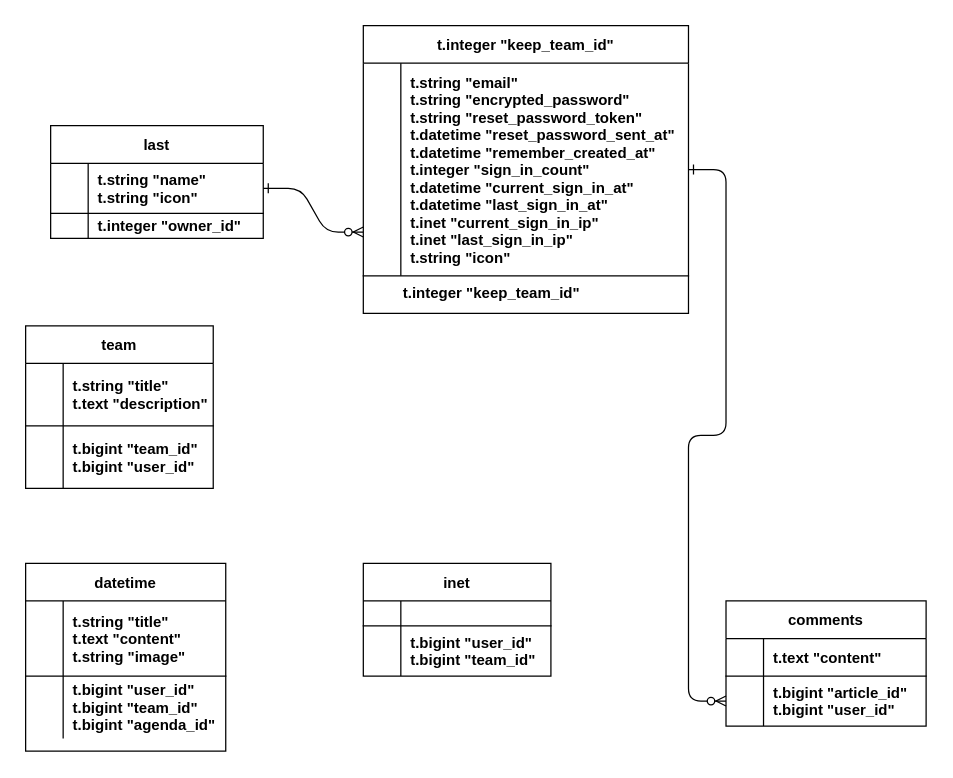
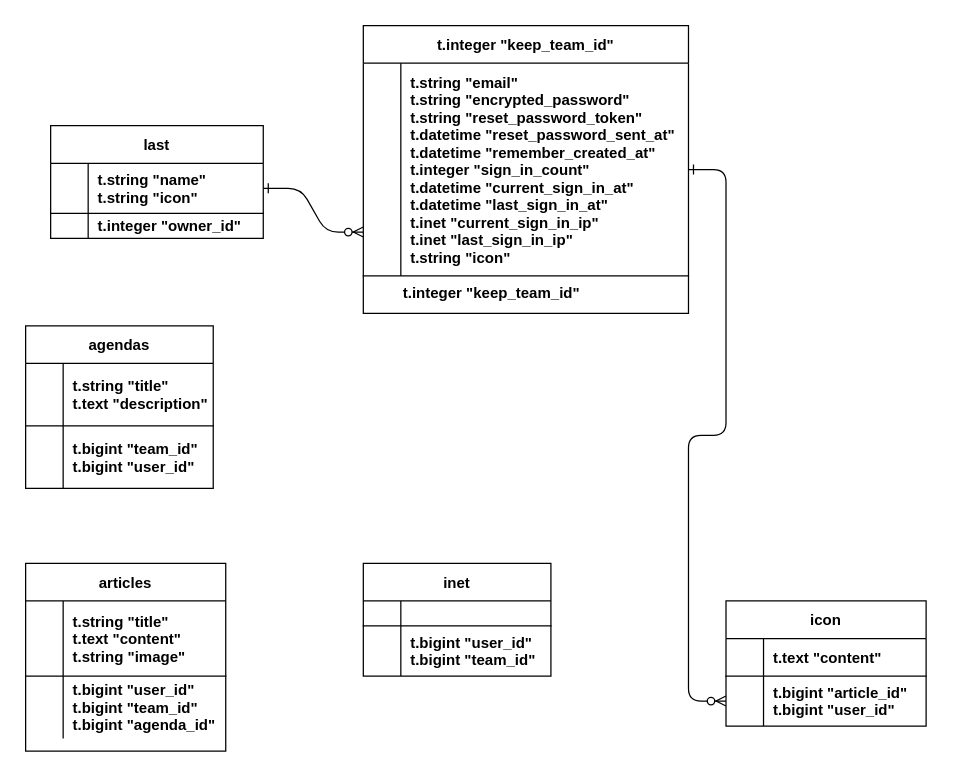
node "team": label "team" -> "agendas"
node "datetime": label "datetime" -> "articles"
node "comments": label "comments" -> "icon"
